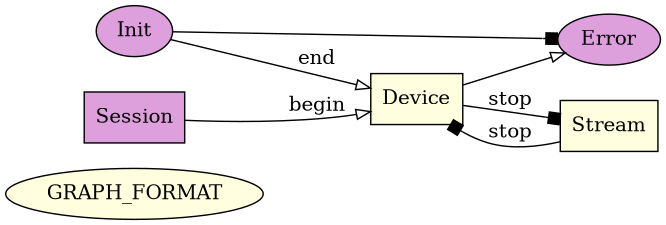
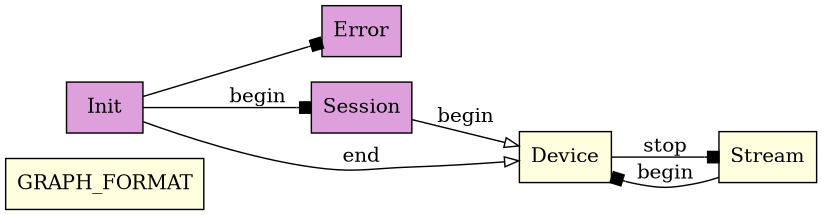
node "Init": shape ellipse -> box
node "Error": shape ellipse -> box
edge "Device" -> "Error": removed
edge "Init" -> "Session": added, label "begin"
edge "Stream" -> "Device": label "stop" -> "begin"
node "GRAPH_FORMAT": shape ellipse -> box
